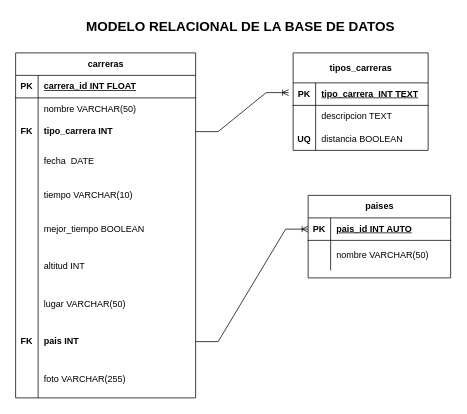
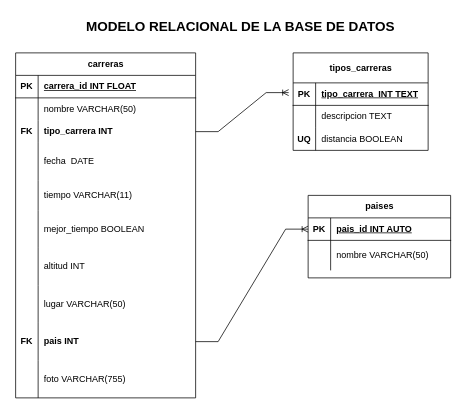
node "tiempo VARCHAR(10)": label "tiempo VARCHAR(10)" -> "tiempo VARCHAR(11)"
node "foto VARCHAR(255)": label "foto VARCHAR(255)" -> "foto VARCHAR(755)"
